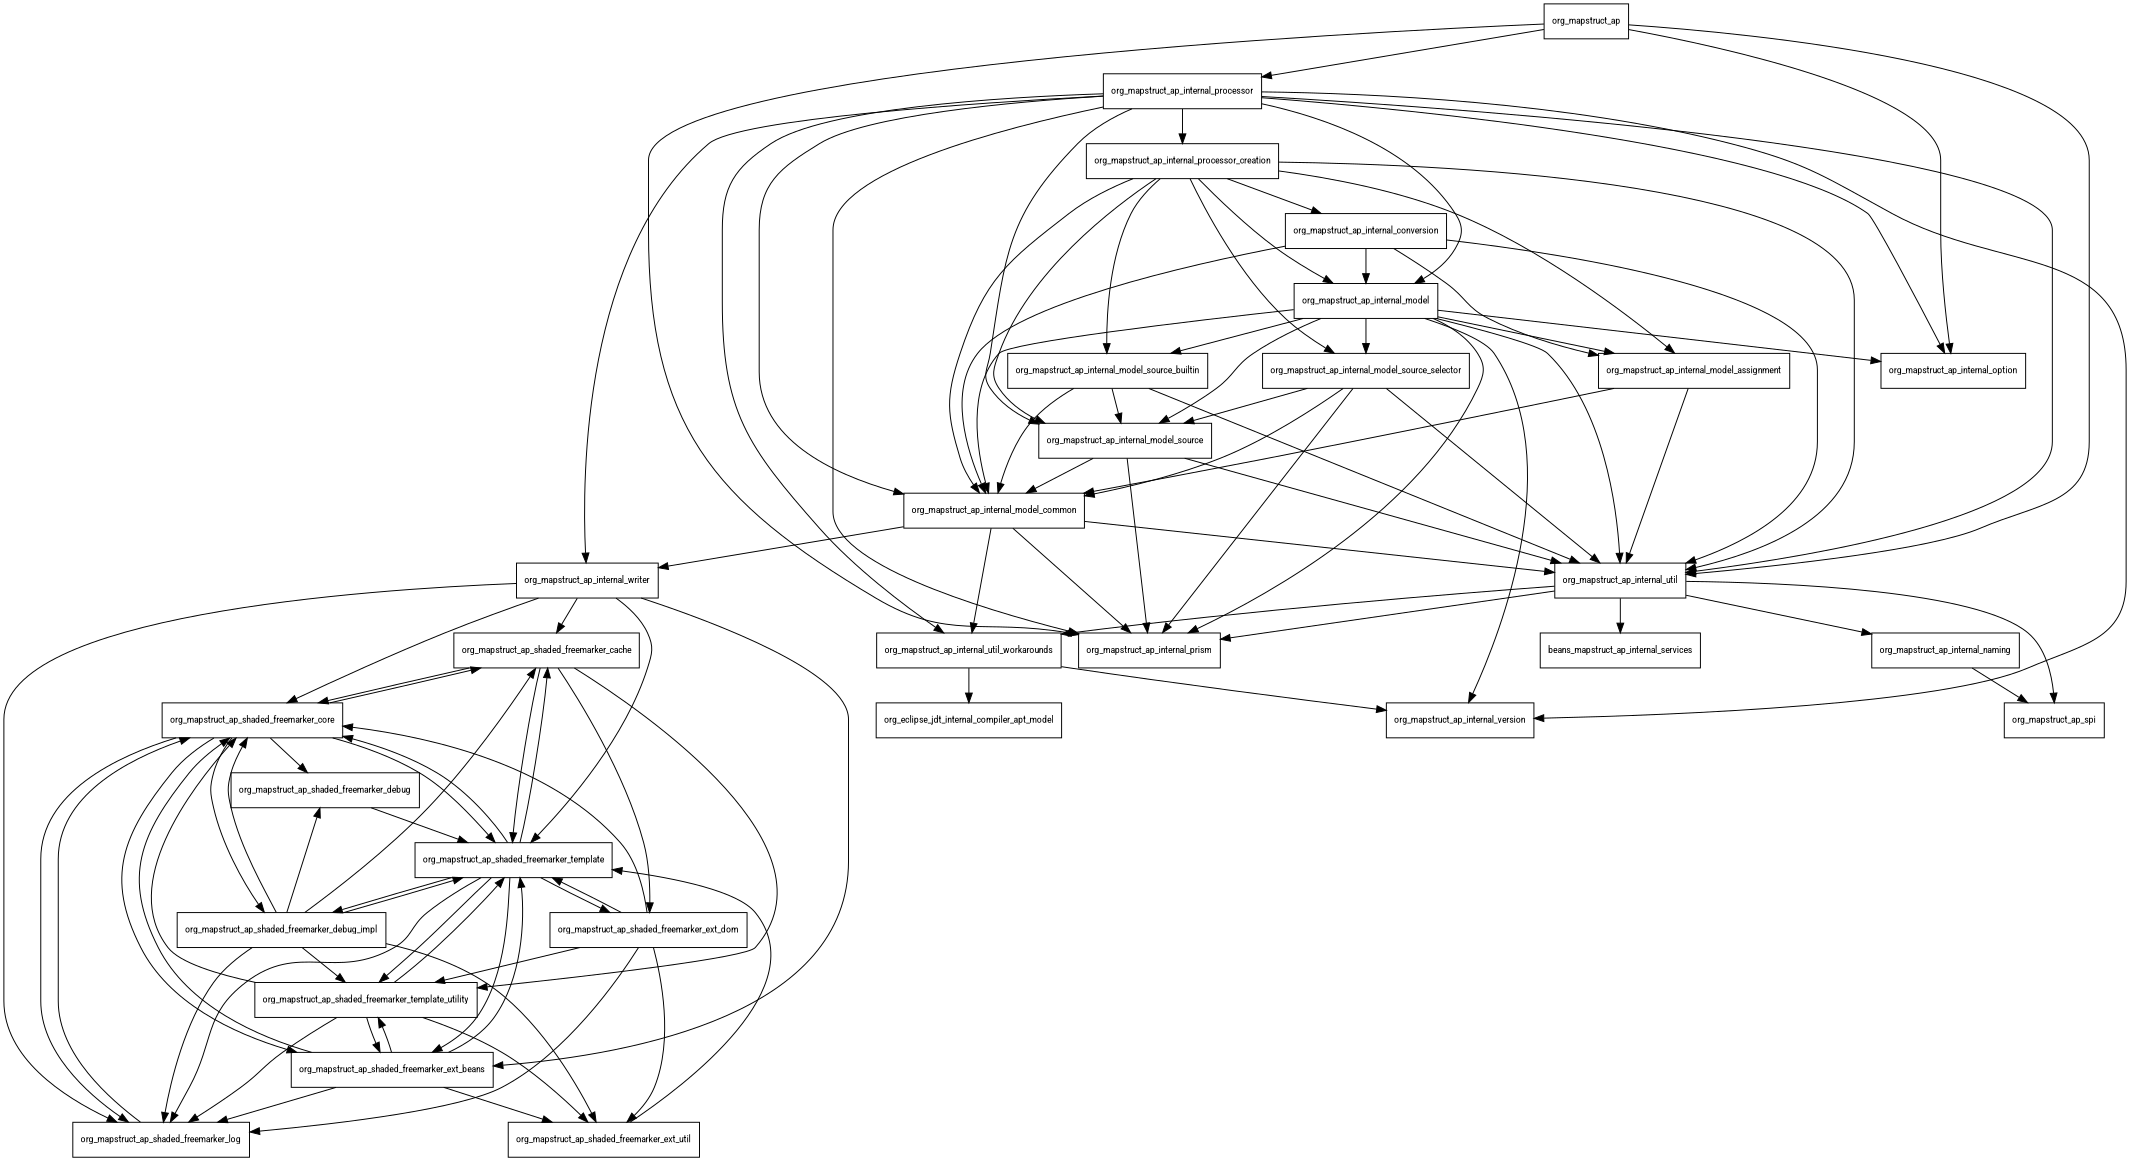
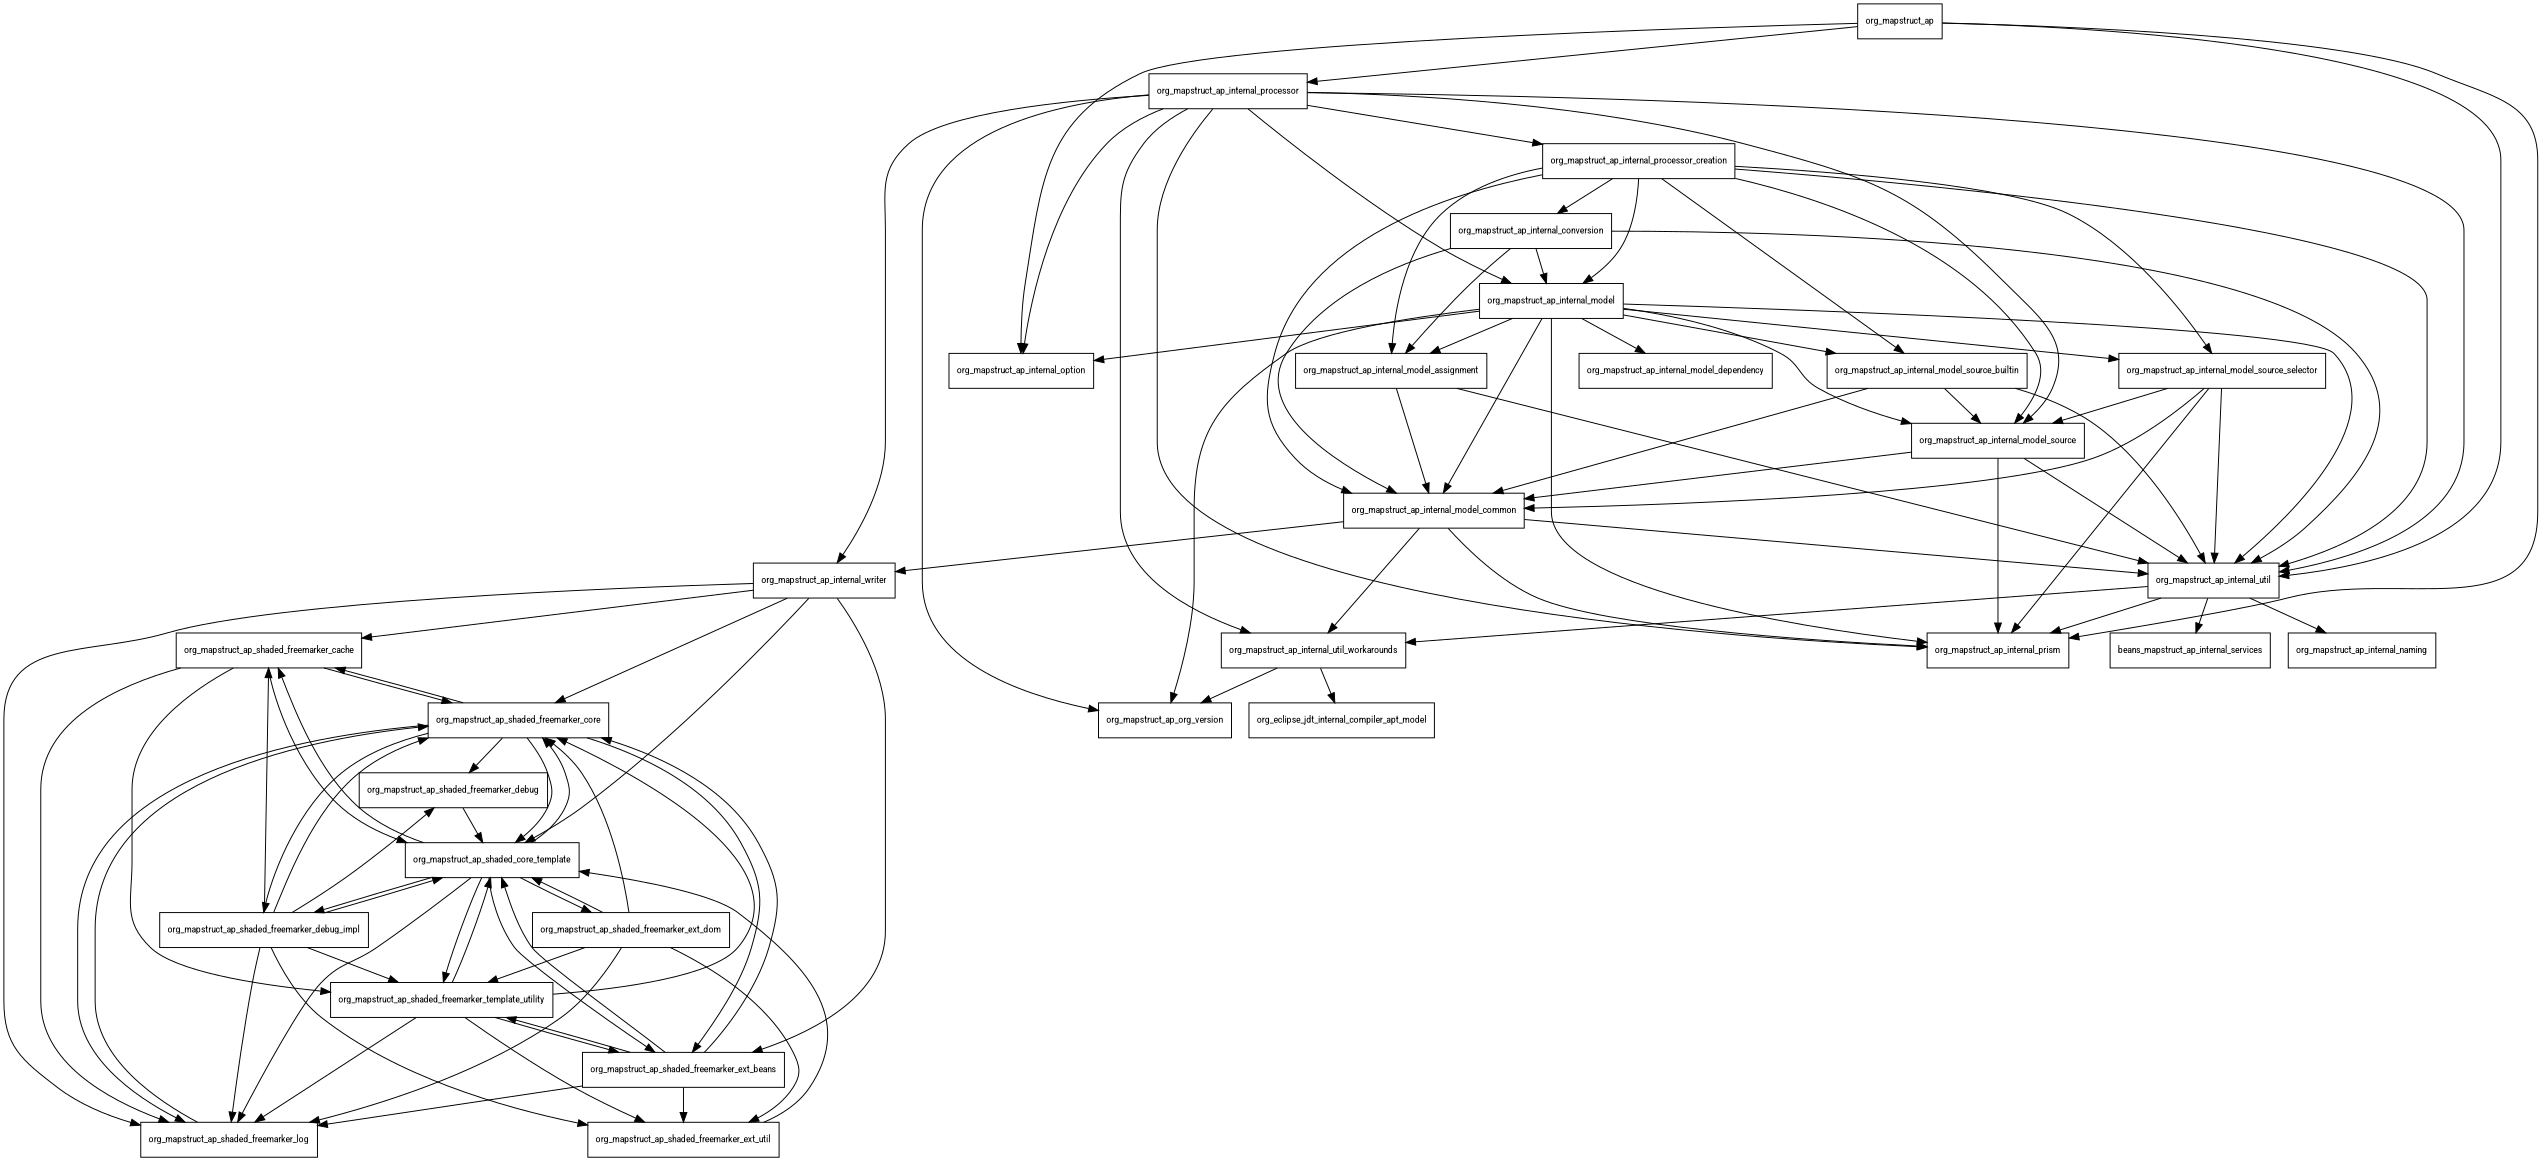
edge "org_mapstruct_ap_internal_processor" -> "org_mapstruct_ap_internal_model_common": removed
node "org_mapstruct_ap_internal_model_dependency": added
node "org_mapstruct_ap_internal_version": label "org_mapstruct_ap_internal_version" -> "org_mapstruct_ap_org_version"
node "org_mapstruct_ap_spi": removed
edge "org_mapstruct_ap_shaded_freemarker_cache" -> "org_mapstruct_ap_shaded_freemarker_ext_dom": now "org_mapstruct_ap_shaded_freemarker_cache" -> "org_mapstruct_ap_shaded_freemarker_log"
node "org_mapstruct_ap_shaded_freemarker_template": label "org_mapstruct_ap_shaded_freemarker_template" -> "org_mapstruct_ap_shaded_core_template"
